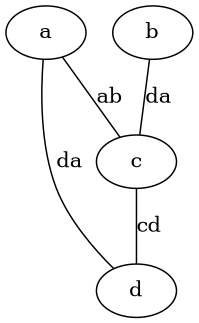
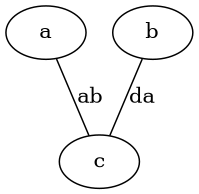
node "d": removed
